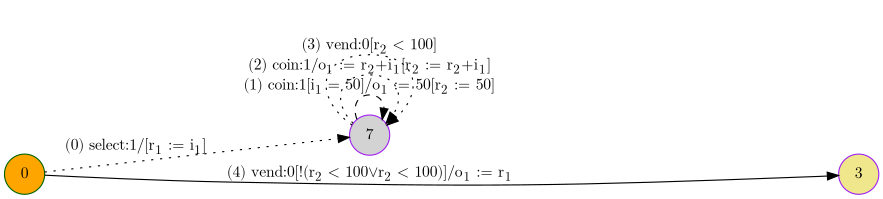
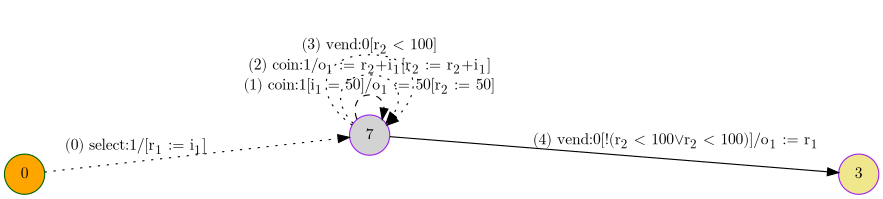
edge "0" -> "3": now "7" -> "3"
